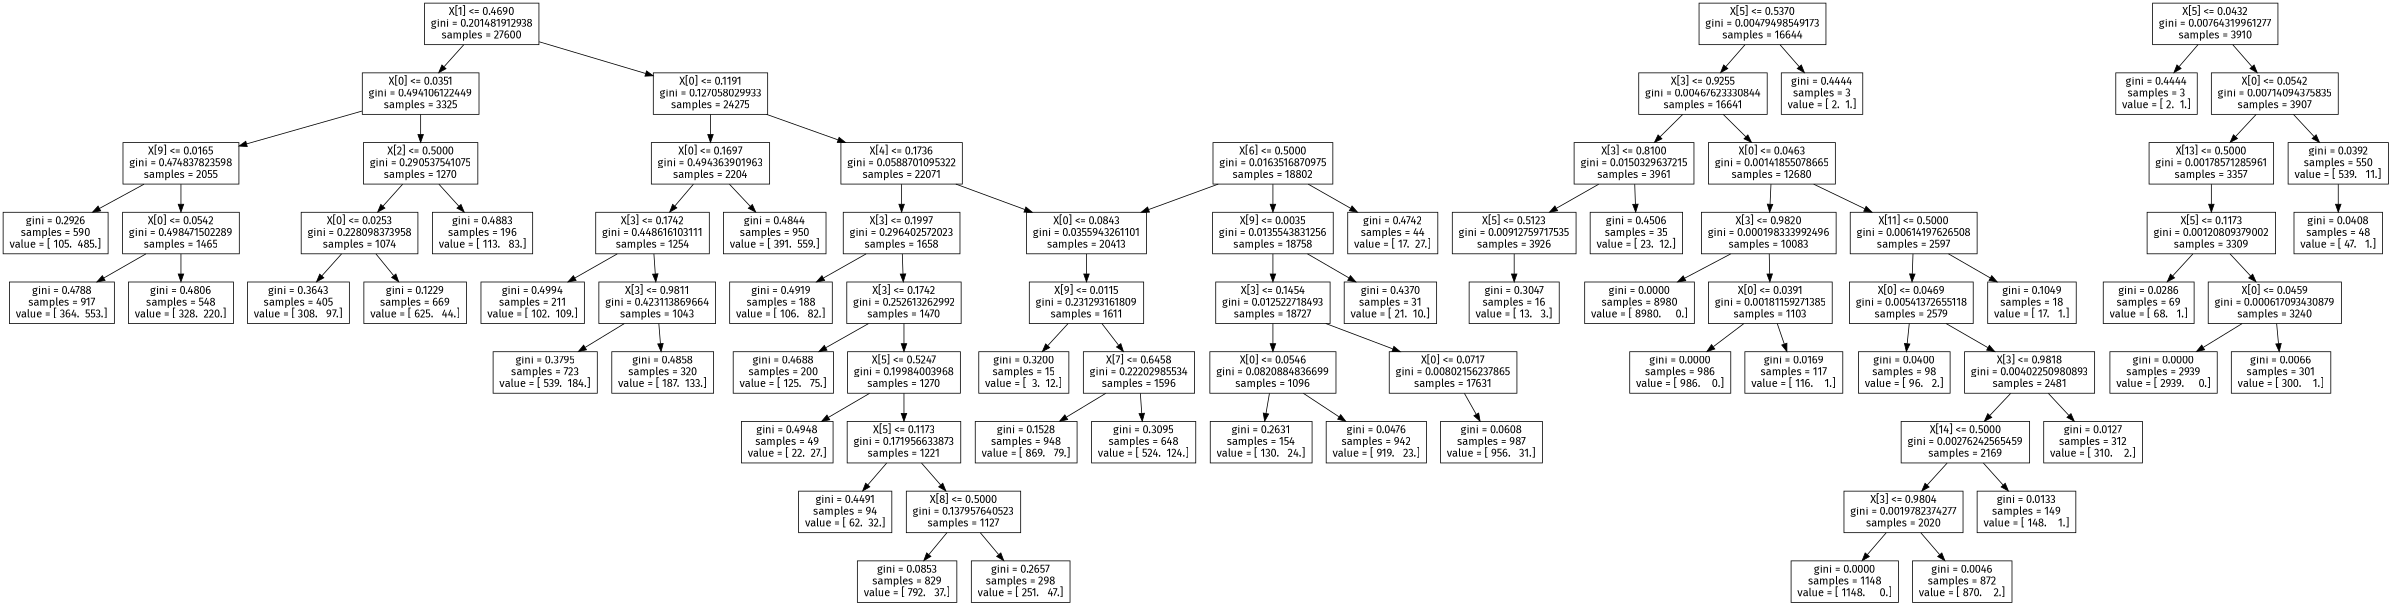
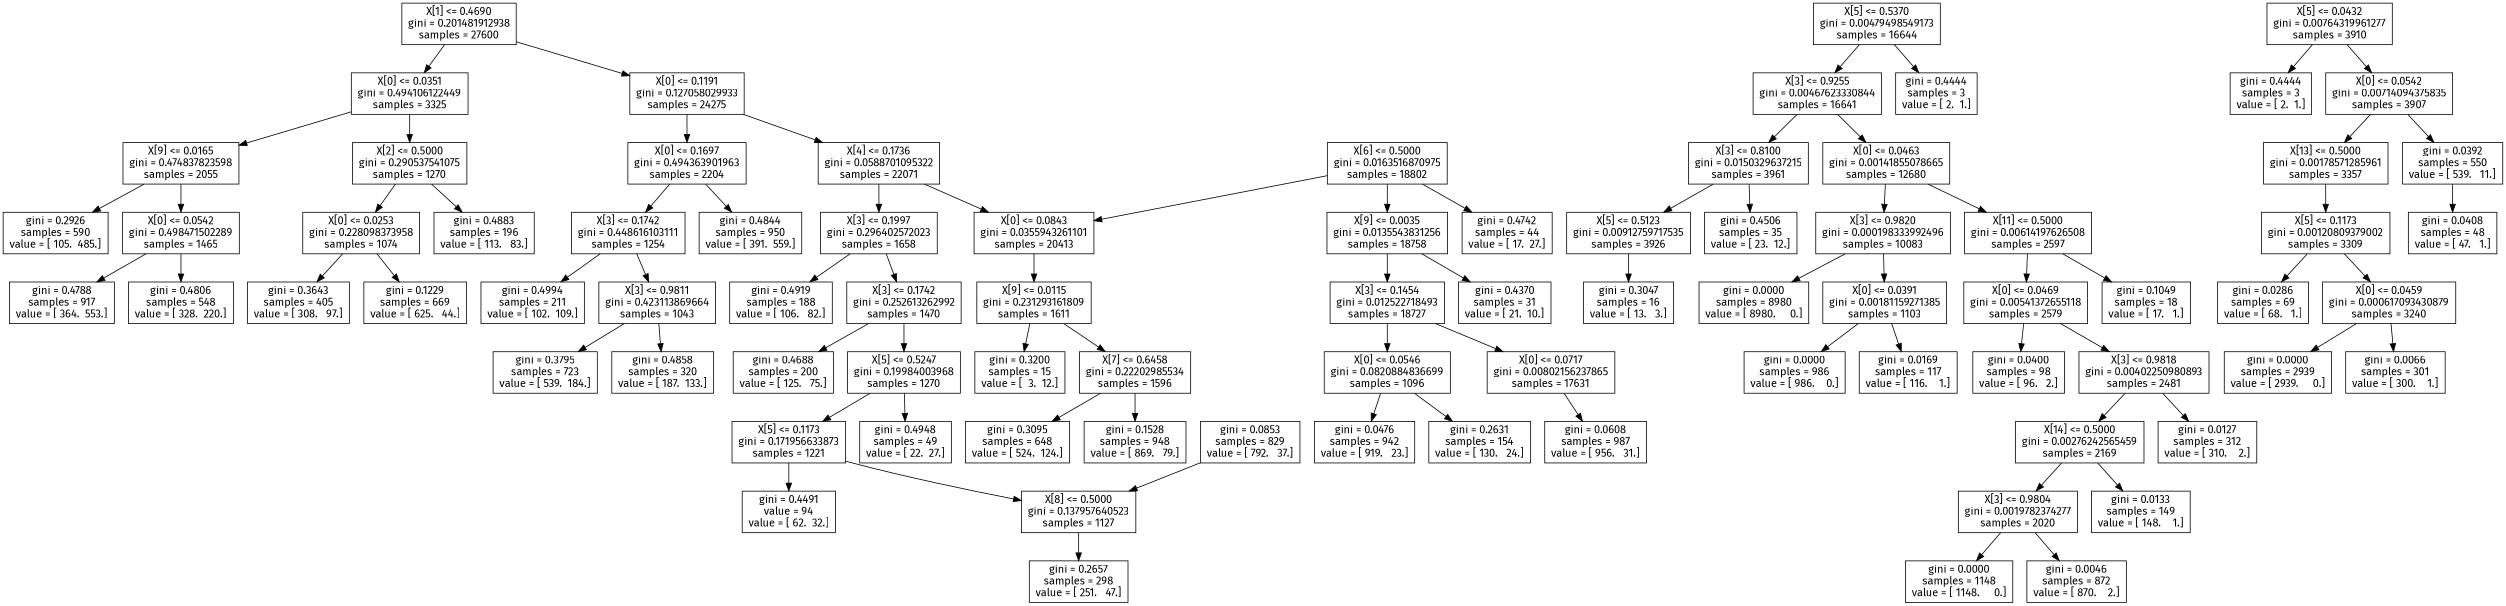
node "gini = 0.4491 samples = 94 value = [ 62.  32.]": label "gini = 0.4491 samples = 94 value = [ 62.  32.]" -> "gini = 0.4491 value = 94 value = [ 62.  32.]"
edge "X[8] <= 0.5000 gini = 0.137957640523 samples = 1127" -> "gini = 0.0853 samples = 829 value = [ 792.   37.]": reversed
